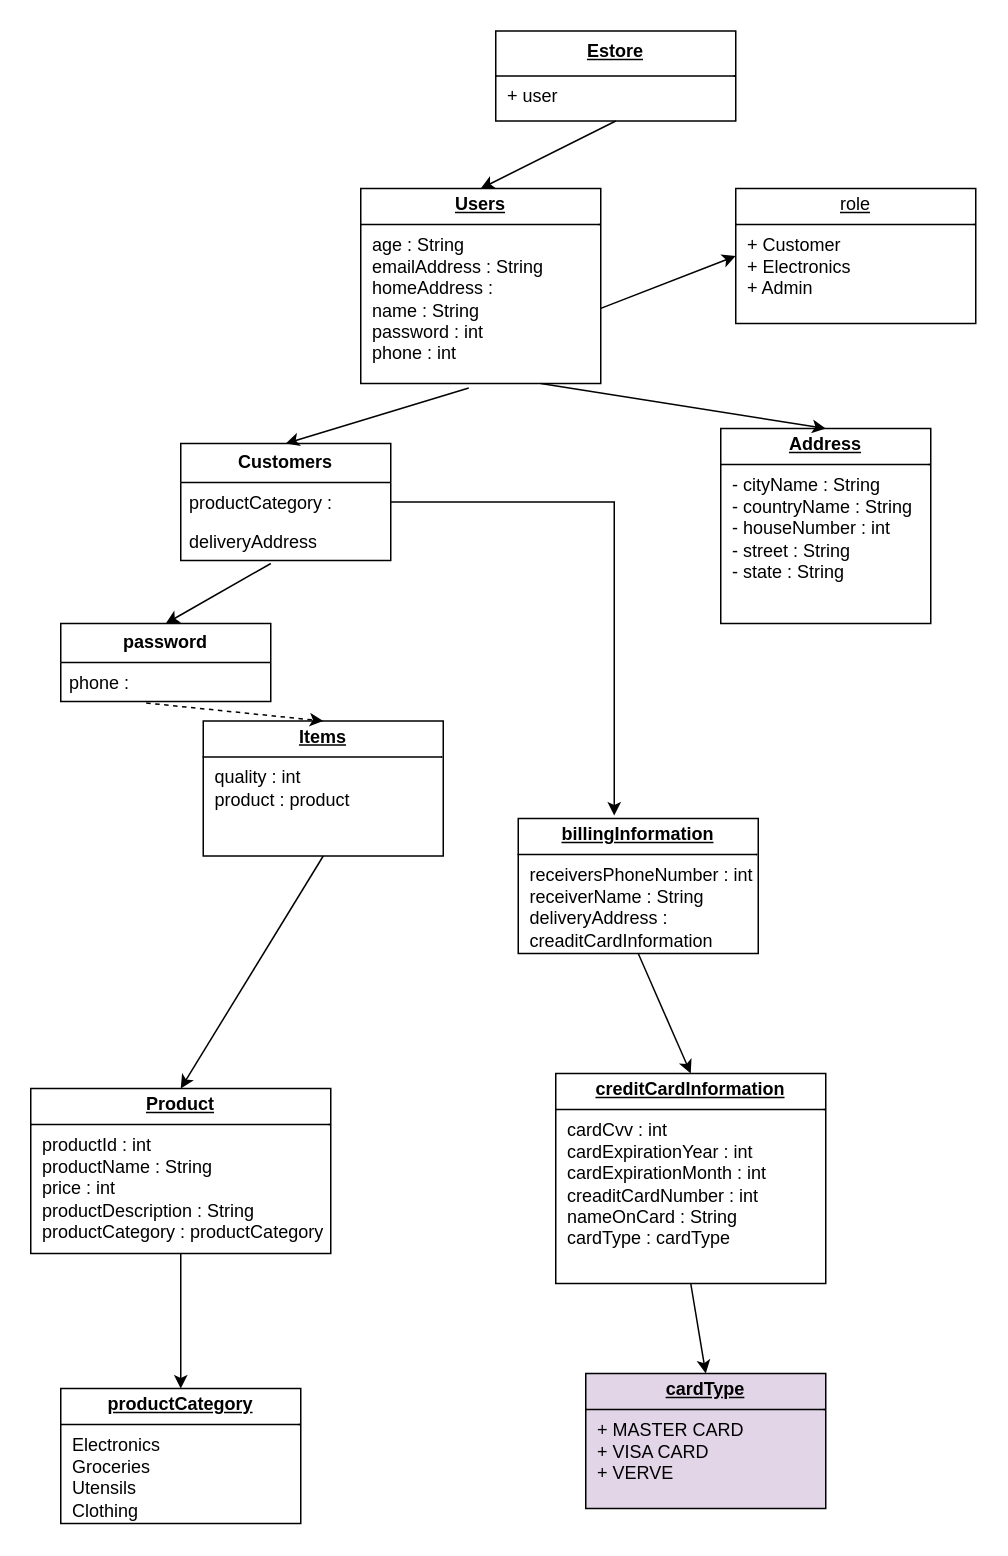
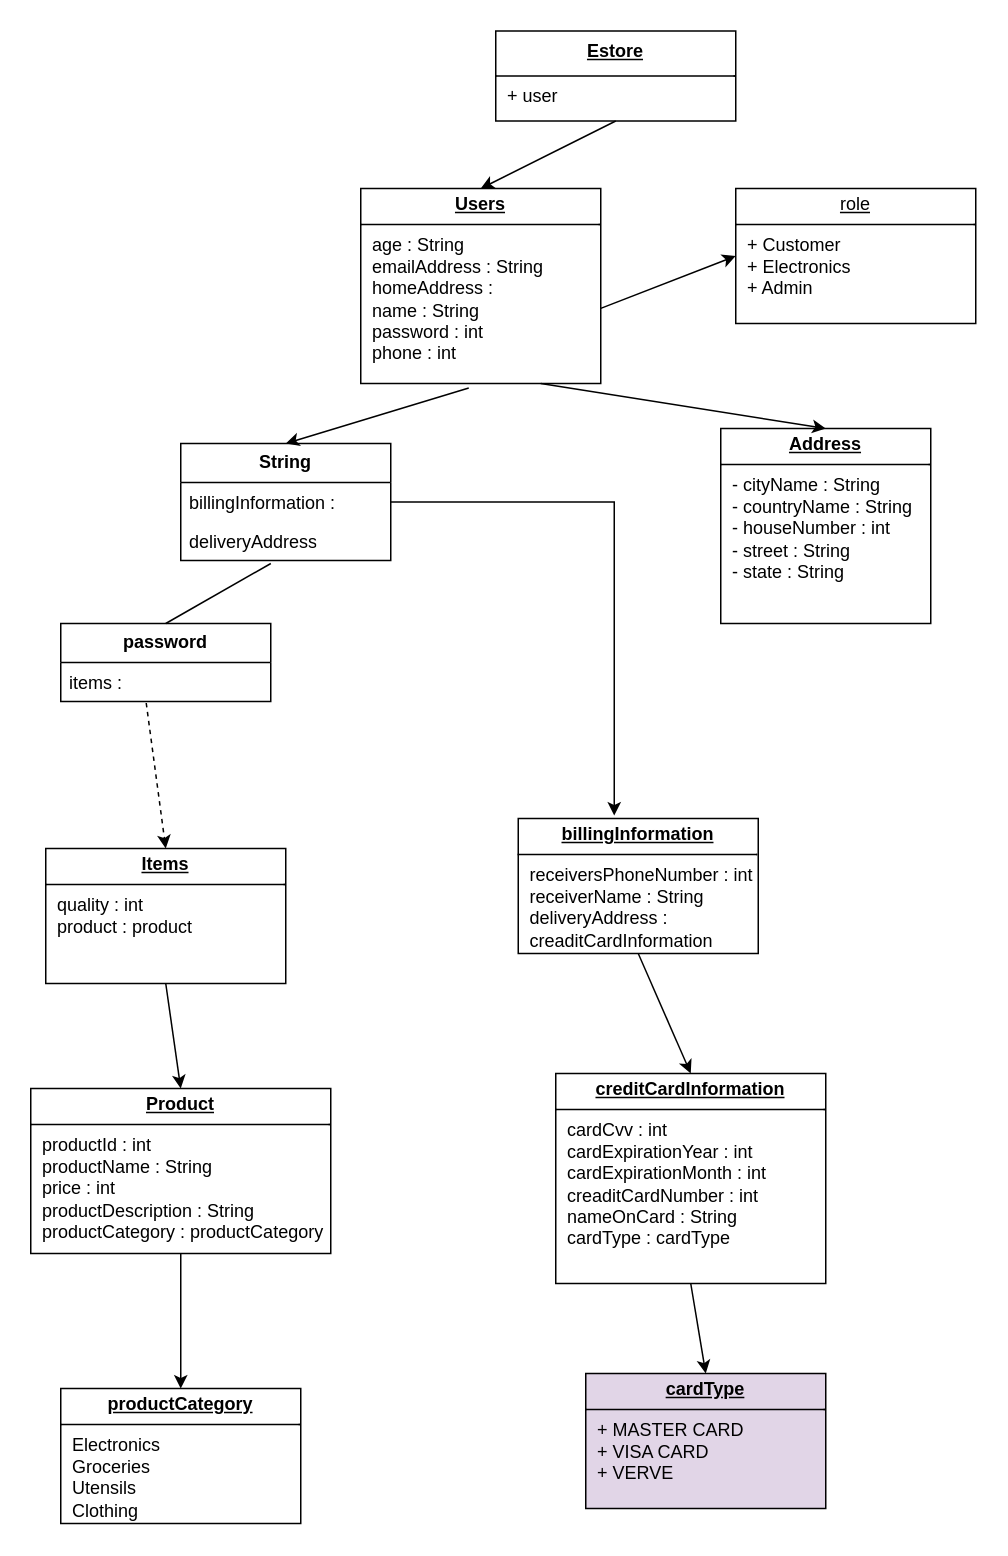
node "Customers": label "Customers" -> "String"
node "productCategory :": label "productCategory :" -> "billingInformation :"
edge "deliveryAddress" -> "password": arrowhead classic -> none
node "phone :": label "phone :" -> "items :"
node "Items quality : int product : product": moved (323, 788) -> (166, 916)
